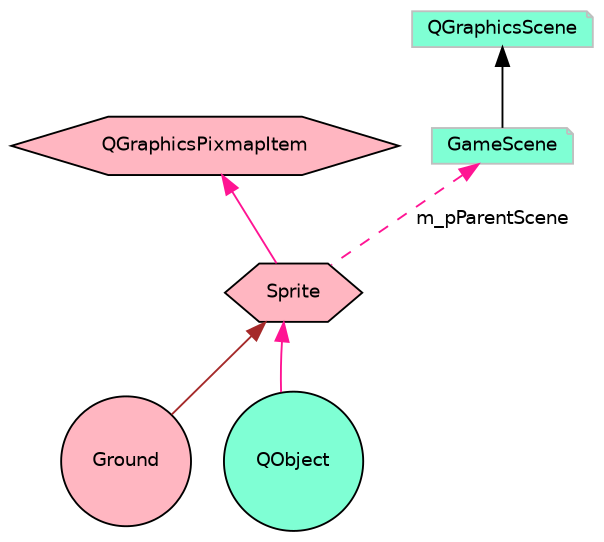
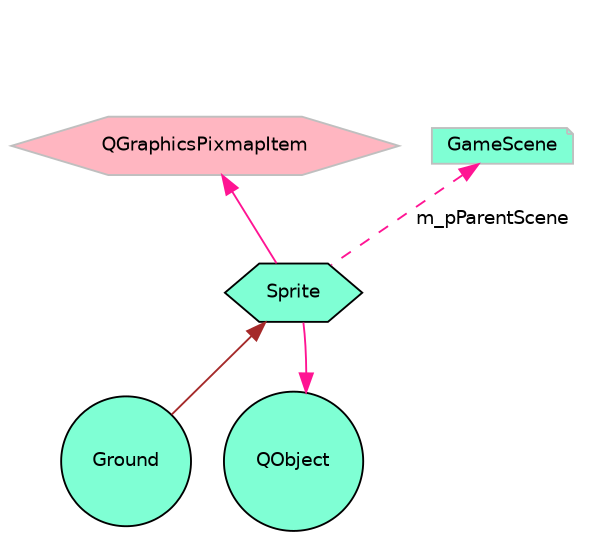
node "QGraphicsScene": removed
node "QGraphicsPixmapItem": color black -> grey75
node "Sprite": fillcolor lightpink -> aquamarine
edge "QObject" -> "Sprite": reversed
node "Ground": fillcolor lightpink -> aquamarine
